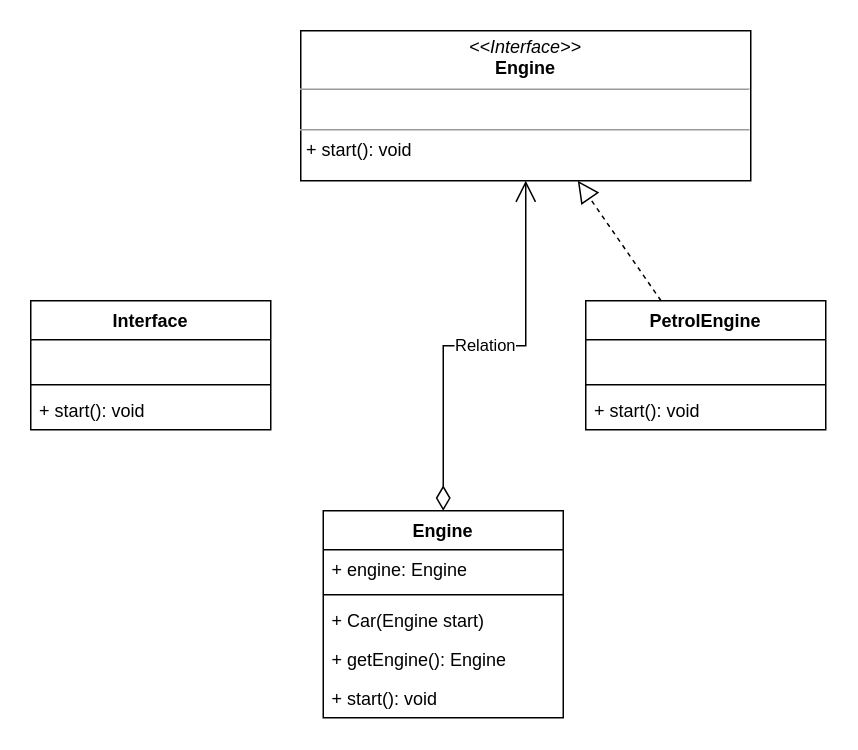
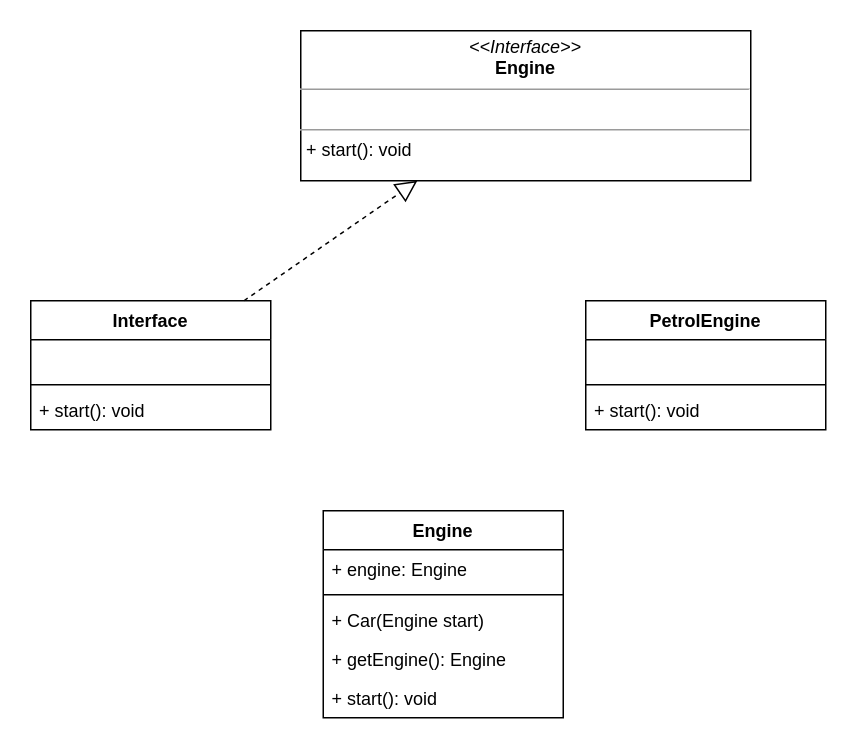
edge "Interface" -> "<<Interface>> Engine + start(): void": added
edge "PetrolEngine" -> "<<Interface>> Engine + start(): void": removed
edge "<<Interface>> Engine + start(): void" -- "Engine": removed, label "Relation"
